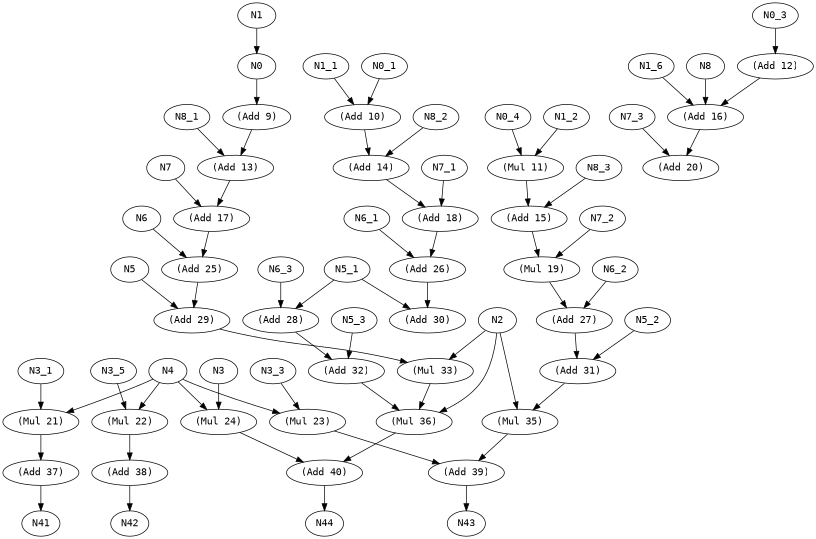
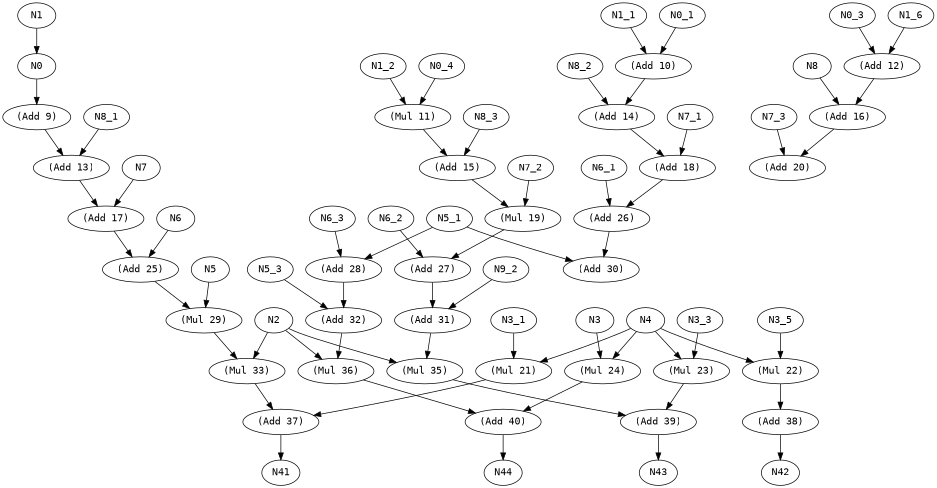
edge "N1_6" -> "(Add 16)": now "N1_6" -> "(Add 12)"
node "(Add 29)": label "(Add 29)" -> "(Mul 29)"
node "N5_2": label "N5_2" -> "N9_2"
edge "(Mul 33)" -> "(Mul 36)": now "(Mul 33)" -> "(Add 37)"
